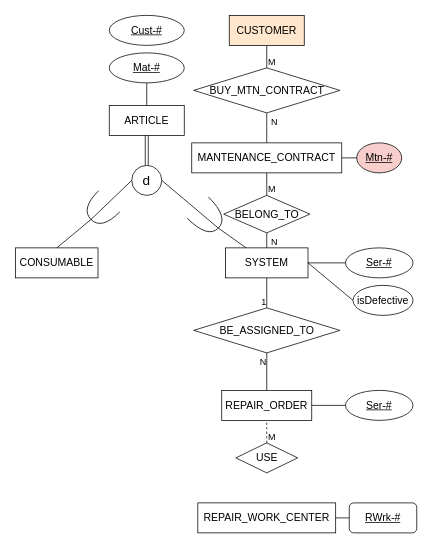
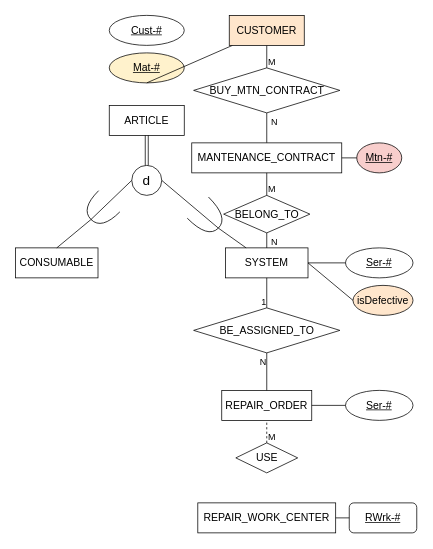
node "Mat-#": fillcolor #ffffff -> #fff2cc
edge "Mat-#" -- "ARTICLE": now "Mat-#" -- "CUSTOMER"
node "isDefective": fillcolor #ffffff -> #ffe6cc
